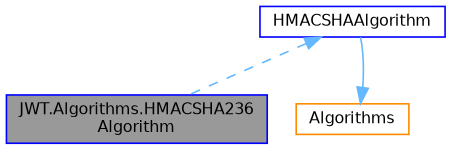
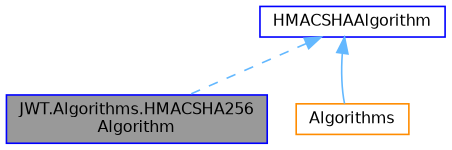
edge "HMACSHAAlgorithm" -> "Algorithms": reversed
node "JWT.Algorithms.HMACSHA236 Algorithm": label "JWT.Algorithms.HMACSHA236 Algorithm" -> "JWT.Algorithms.HMACSHA256 Algorithm"
